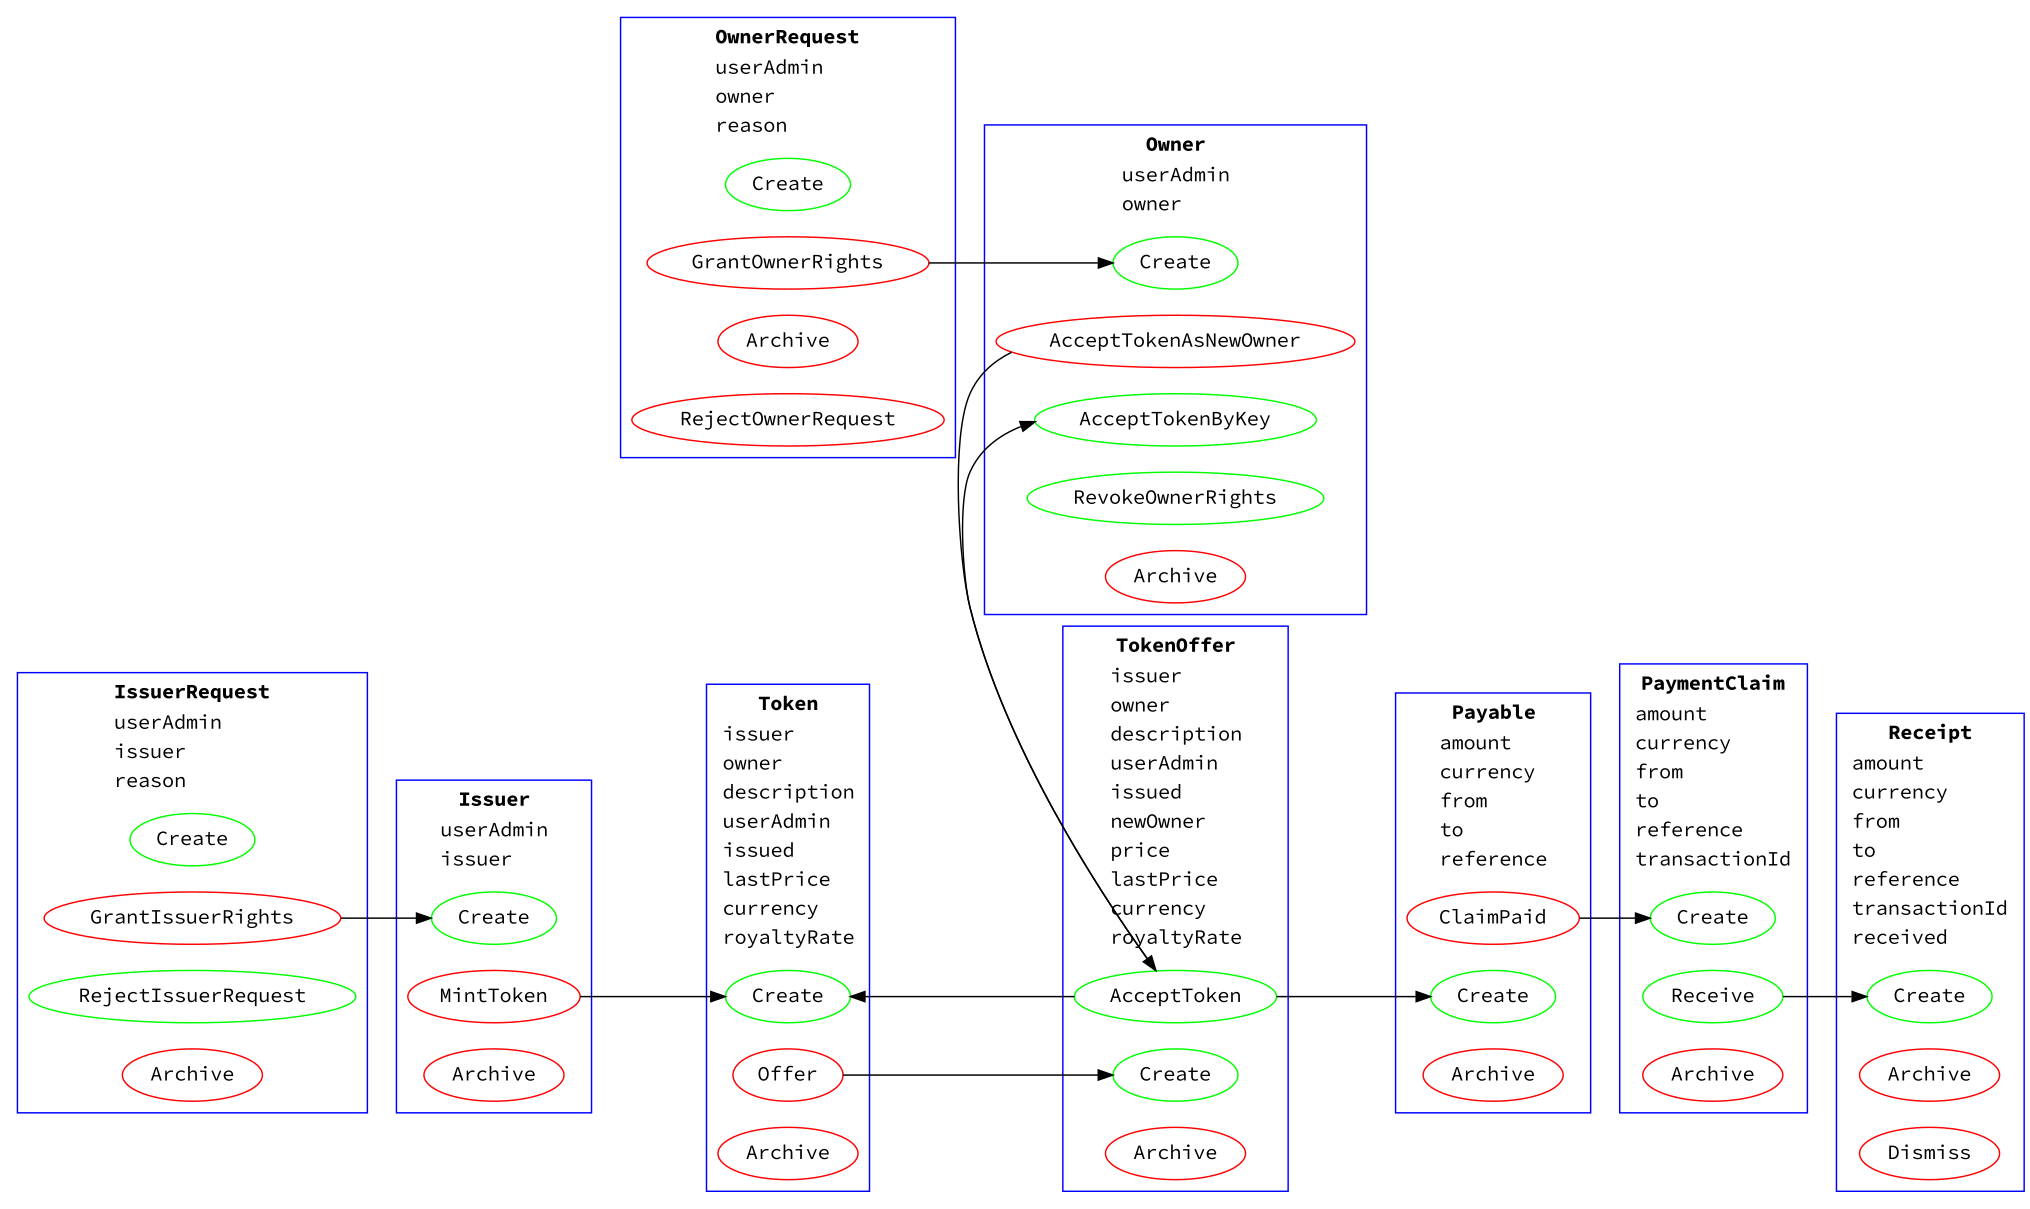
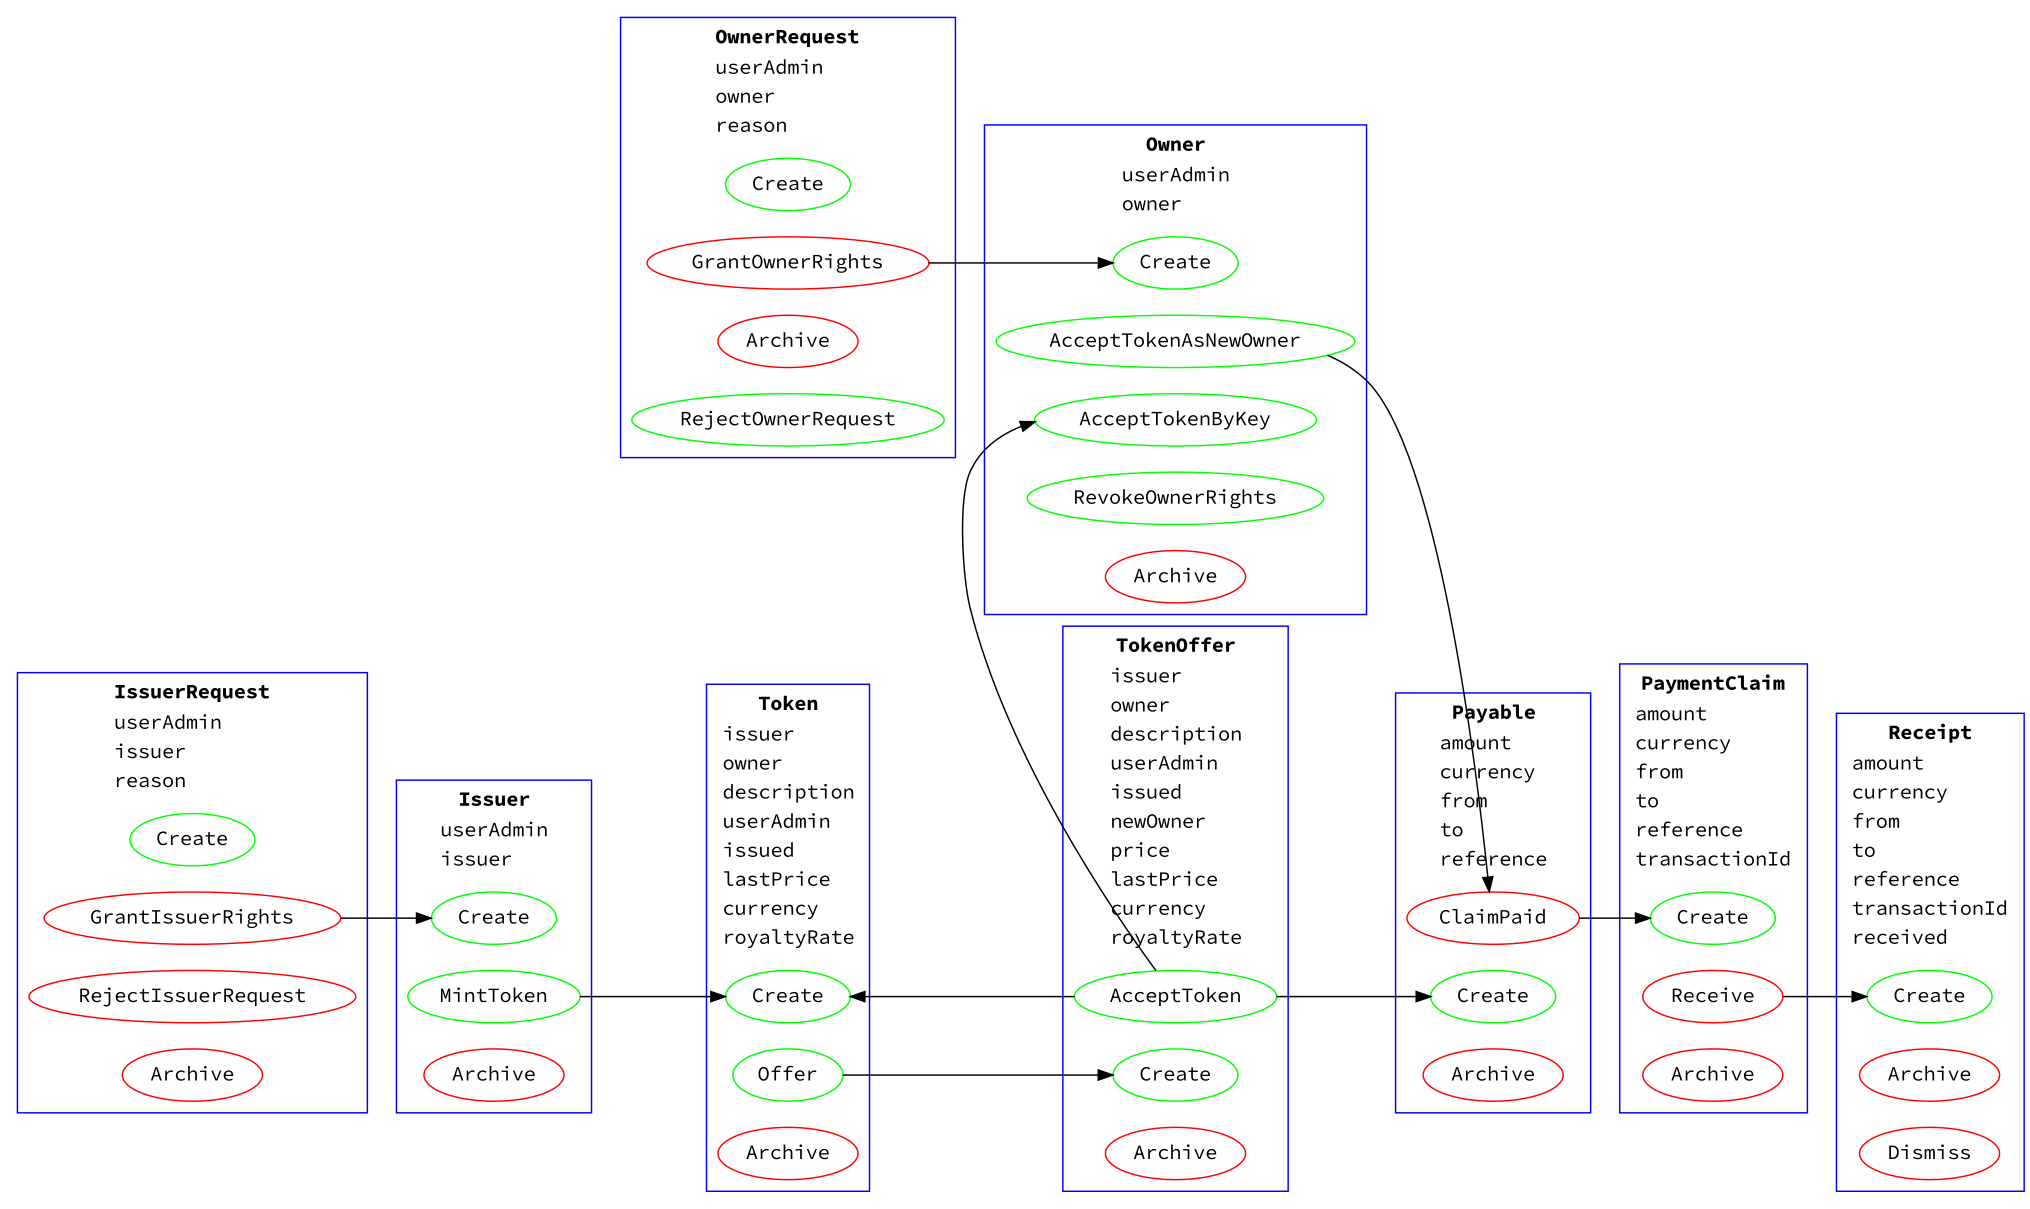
node "AcceptTokenAsNewOwner": color red -> green
node "RejectOwnerRequest": color red -> green
edge "AcceptTokenAsNewOwner" -> "AcceptToken": now "AcceptTokenAsNewOwner" -> "ClaimPaid"
node "RejectIssuerRequest": color green -> red
node "MintToken": color red -> green
node "Receive": color green -> red
node "Offer": color red -> green
